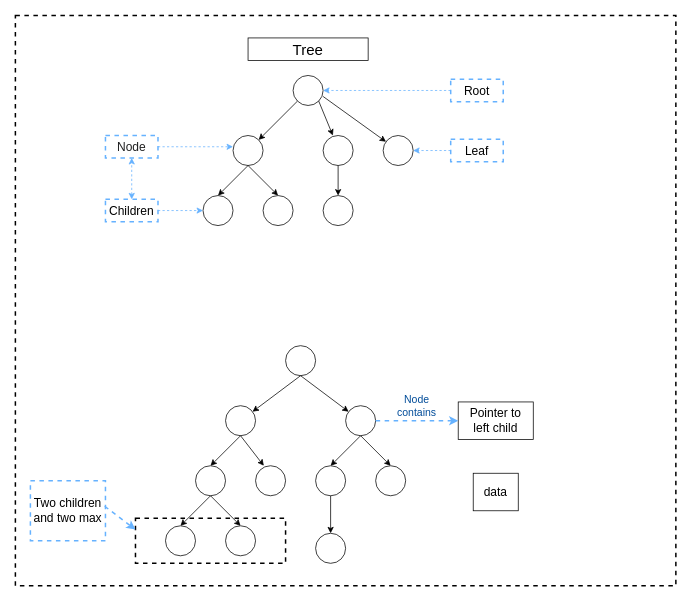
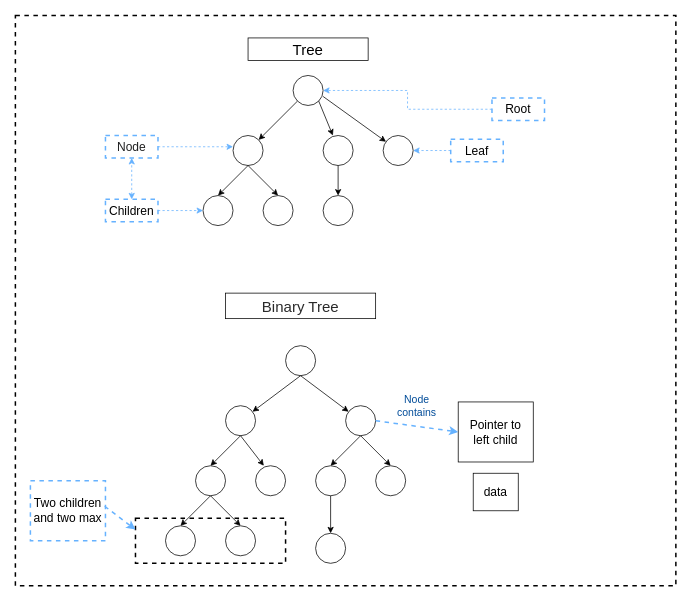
node "Root": moved (477, 90) -> (518, 109)
node "Binary Tree": added
node "Pointer to left child": size 75x38 -> 75x60
